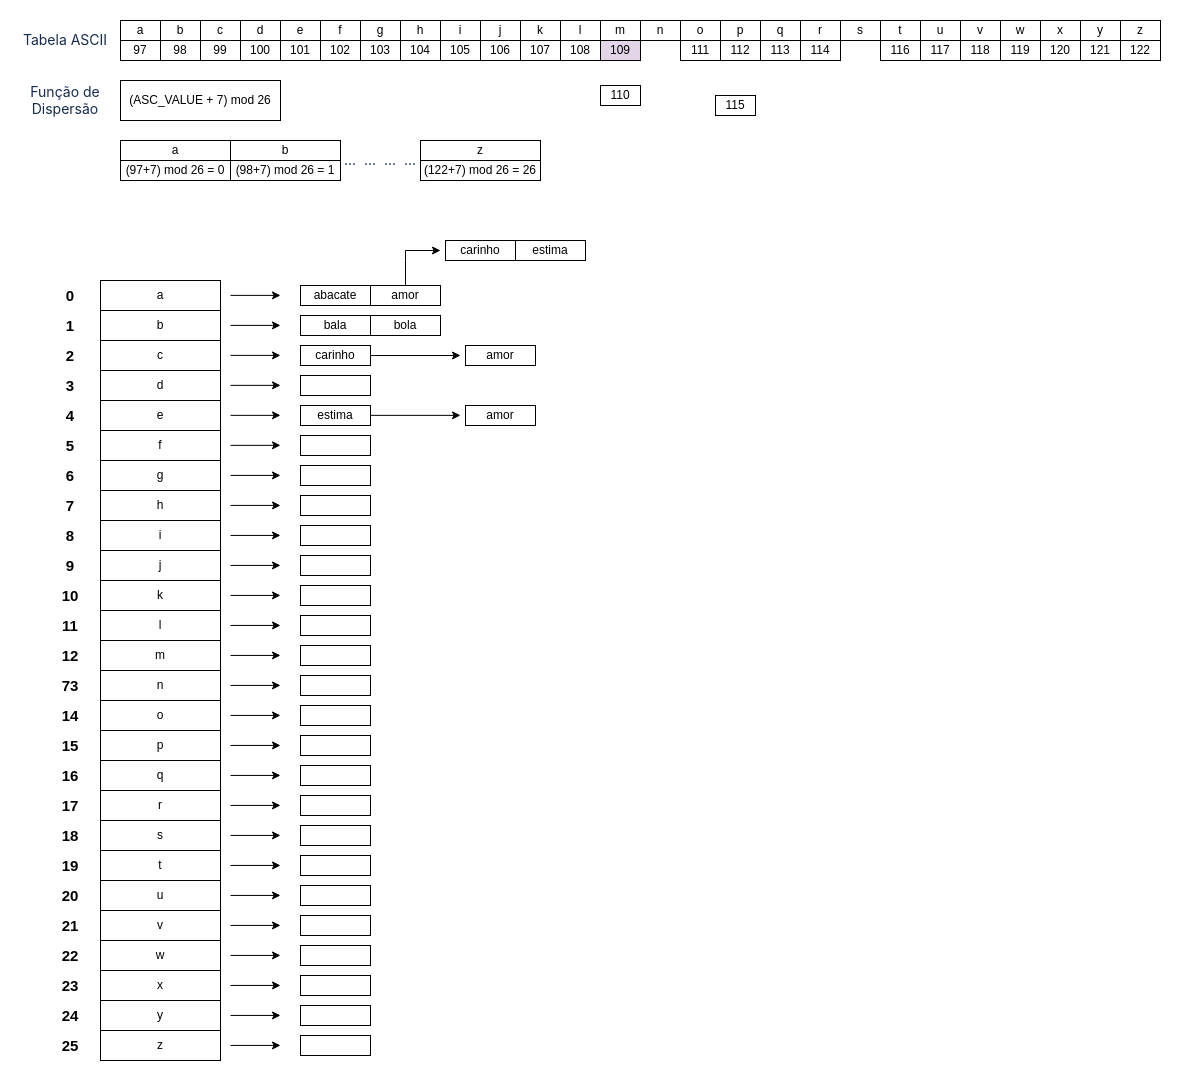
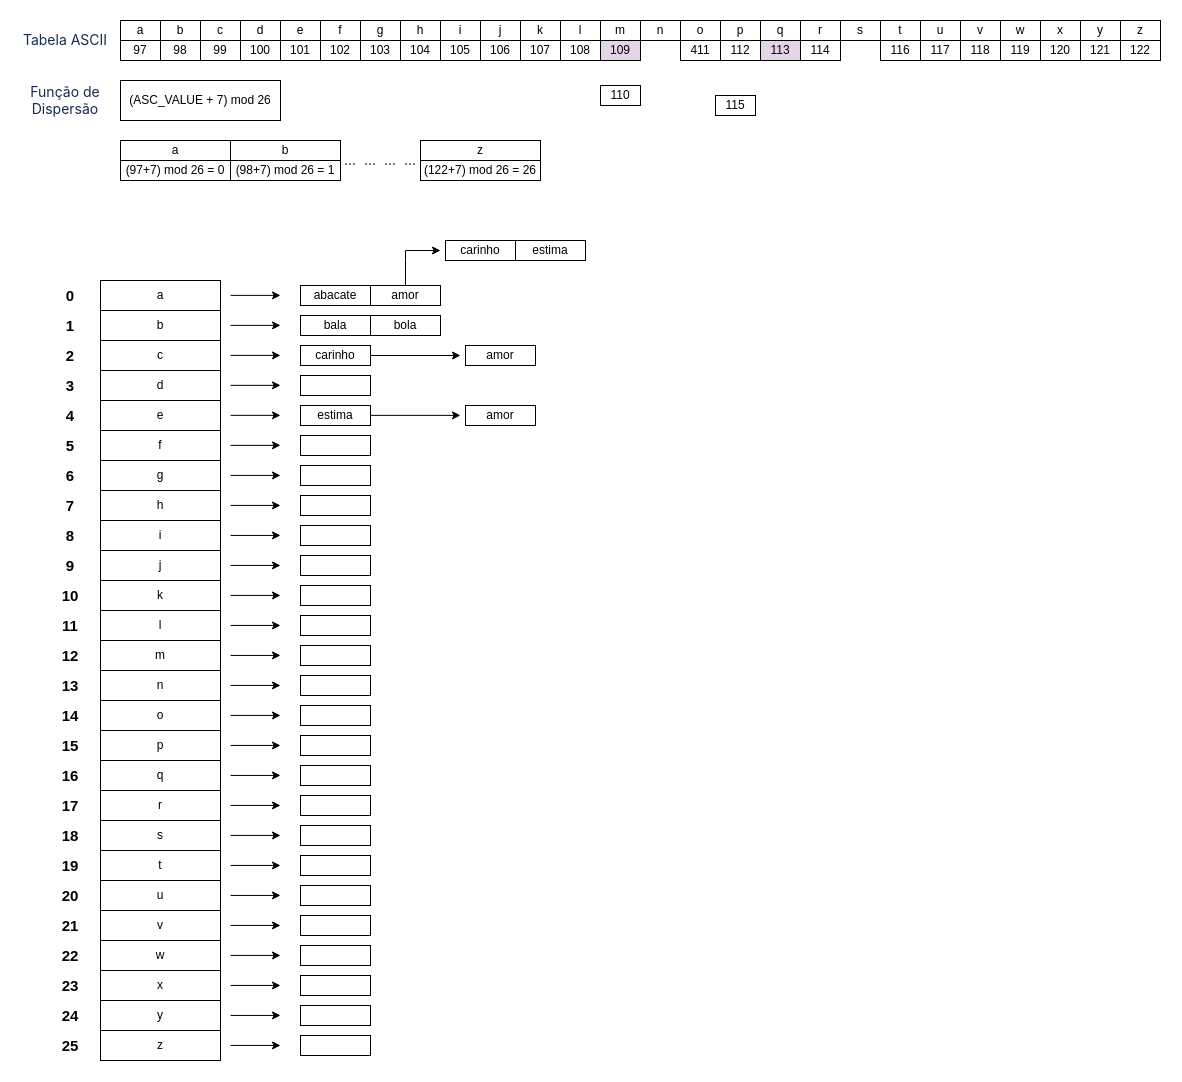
node "111": label "111" -> "411"
node "113": fillcolor #ffffff -> #e1d5e7
node "73": label "73" -> "13"
